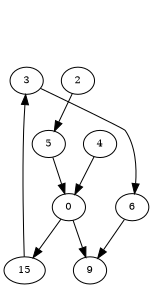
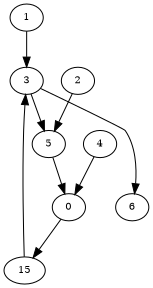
node "1": added
edge "3" -> "5": added
node "9": removed
